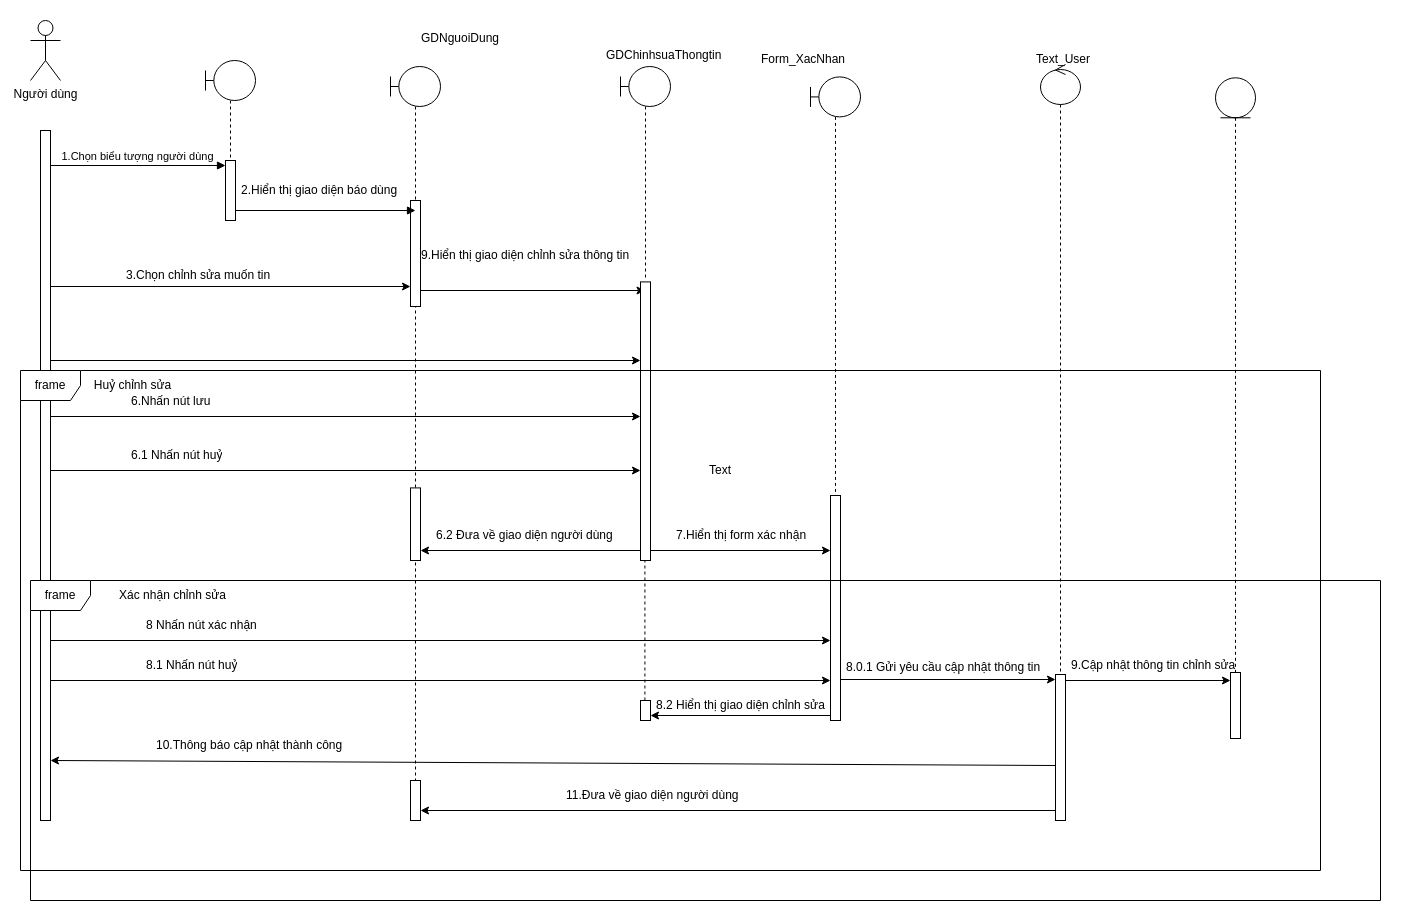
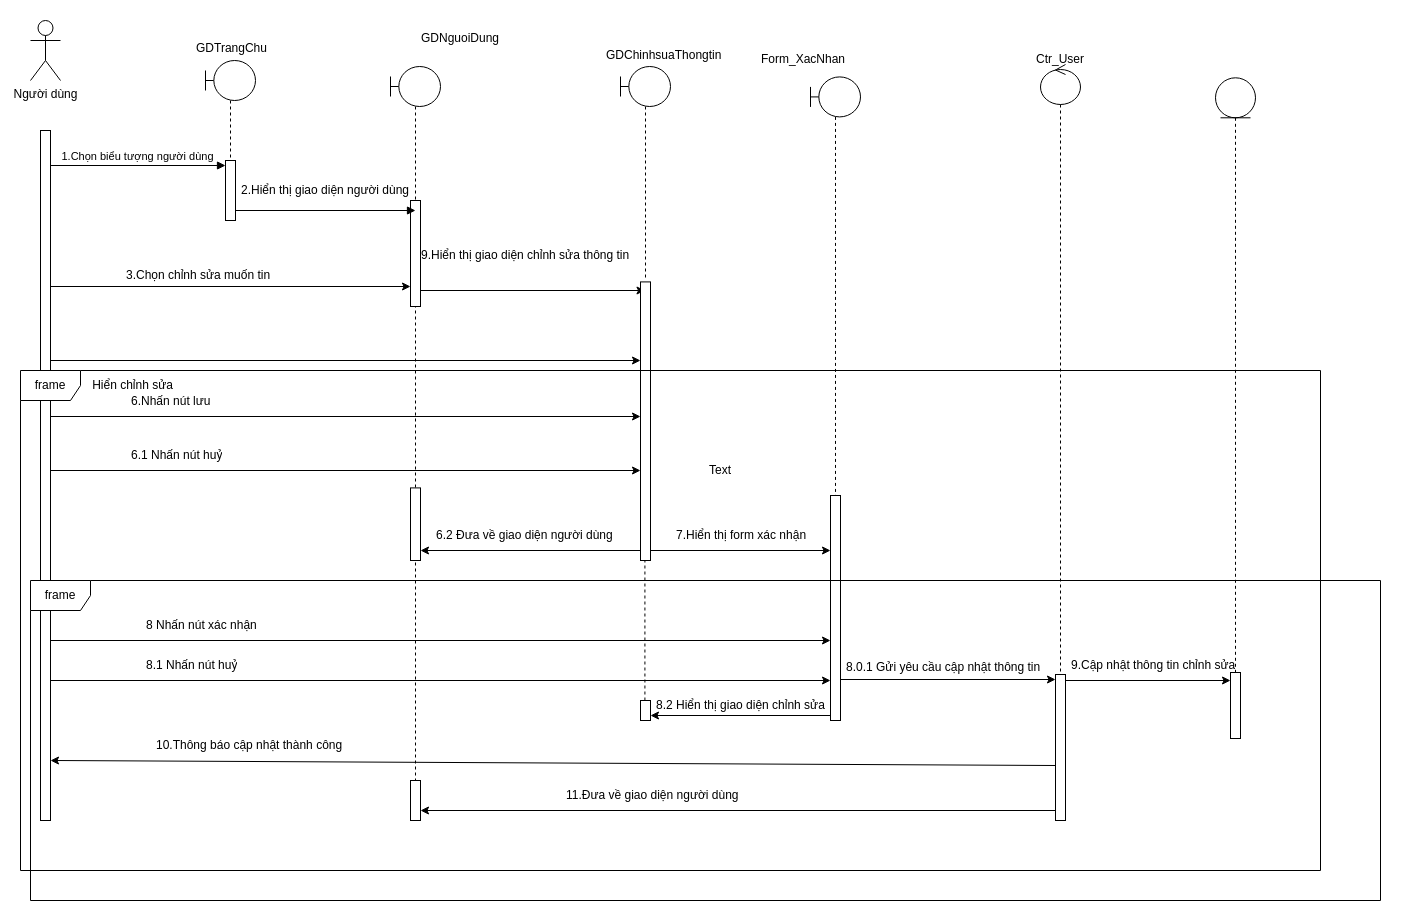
node "GDTrangChu": added
node "Text_User": label "Text_User" -> "Ctr_User"
node "2.Hiển thị giao diện báo dùng": label "2.Hiển thị giao diện báo dùng" -> "2.Hiển thị giao diện người dùng"
node "Huỷ chỉnh sửa": label "Huỷ chỉnh sửa" -> "Hiển chỉnh sửa"
node "Xác nhận chỉnh sửa": removed
